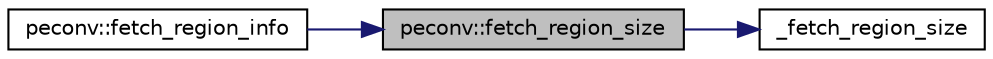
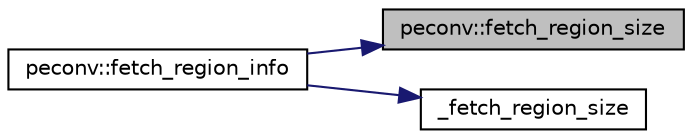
edge "peconv::fetch_region_size" -> "_fetch_region_size": now "peconv::fetch_region_info" -> "_fetch_region_size"
